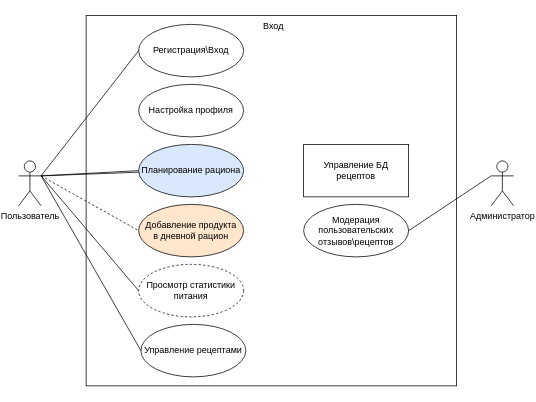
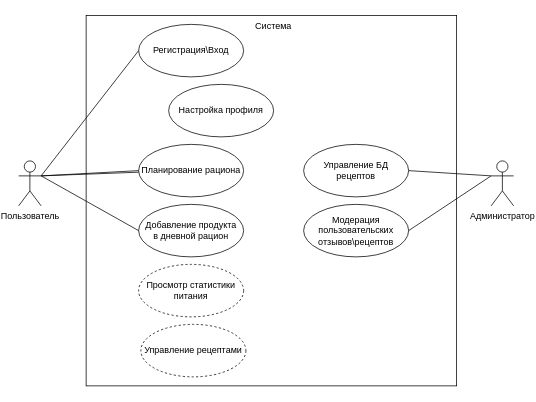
node "Вход": label "Вход" -> "Система"
node "Настройка профиля": moved (191, 111) -> (221, 111)
node "Планирование рациона": fillcolor #dae8fc -> #ffffff
node "Управление БД рецептов": shape rectangle -> ellipse
edge "Управление БД рецептов" -- "Администратор": added
edge "Пользователь" -- "Добавление продукта в дневной рацион": style dashed -> solid
node "Добавление продукта в дневной рацион": fillcolor #ffe6cc -> #ffffff
edge "Пользователь" -- "Просмотр статистики питания": removed
edge "Пользователь" -- "Управление рецептами": removed
node "Управление рецептами": style solid -> dashed
